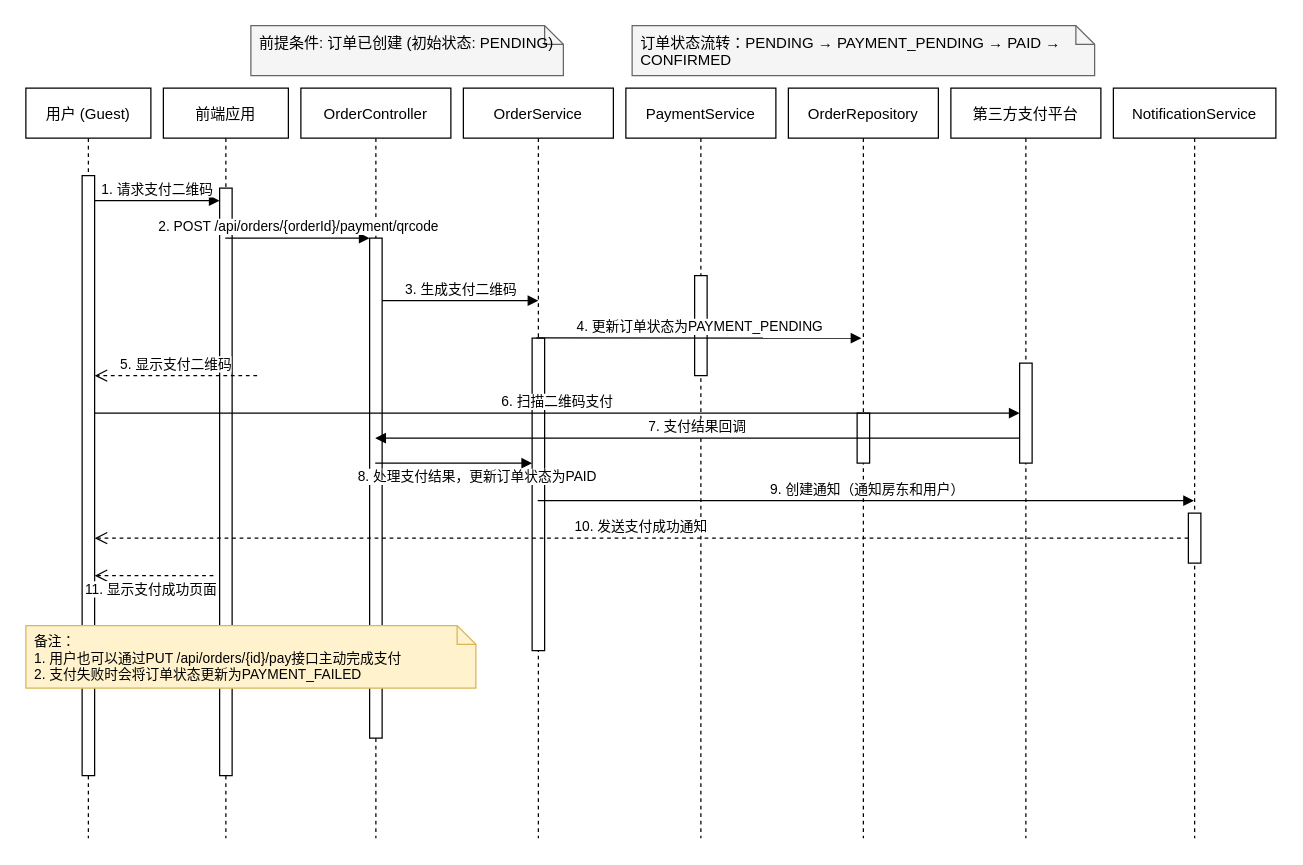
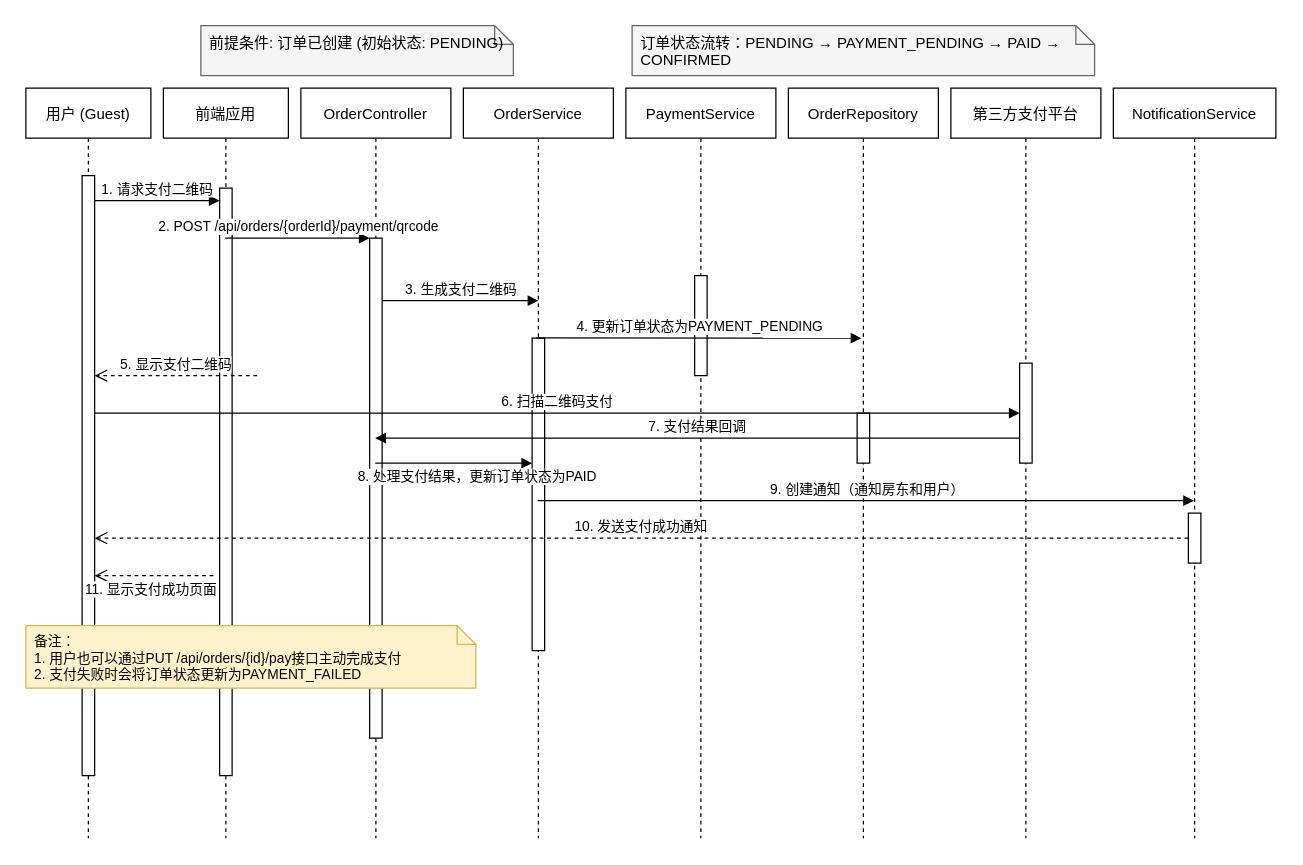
node "前提条件: 订单已创建 (初始状态: PENDING)": moved (407, 51) -> (357, 51)
